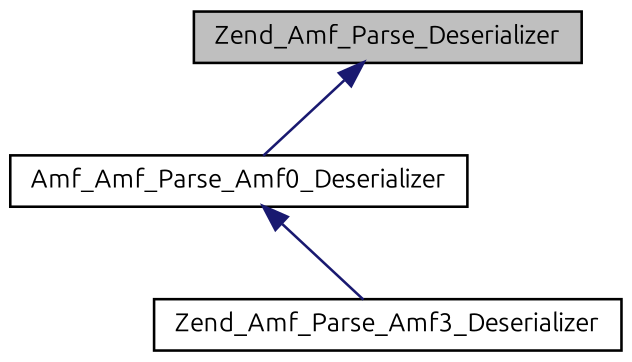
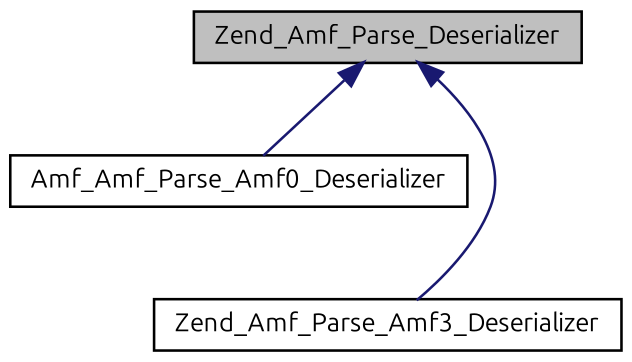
edge "Zend_Amf_Parse_Amf3_Deserializer" -> "Amf_Amf_Parse_Amf0_Deserializer": now "Zend_Amf_Parse_Amf3_Deserializer" -> "Zend_Amf_Parse_Deserializer"
